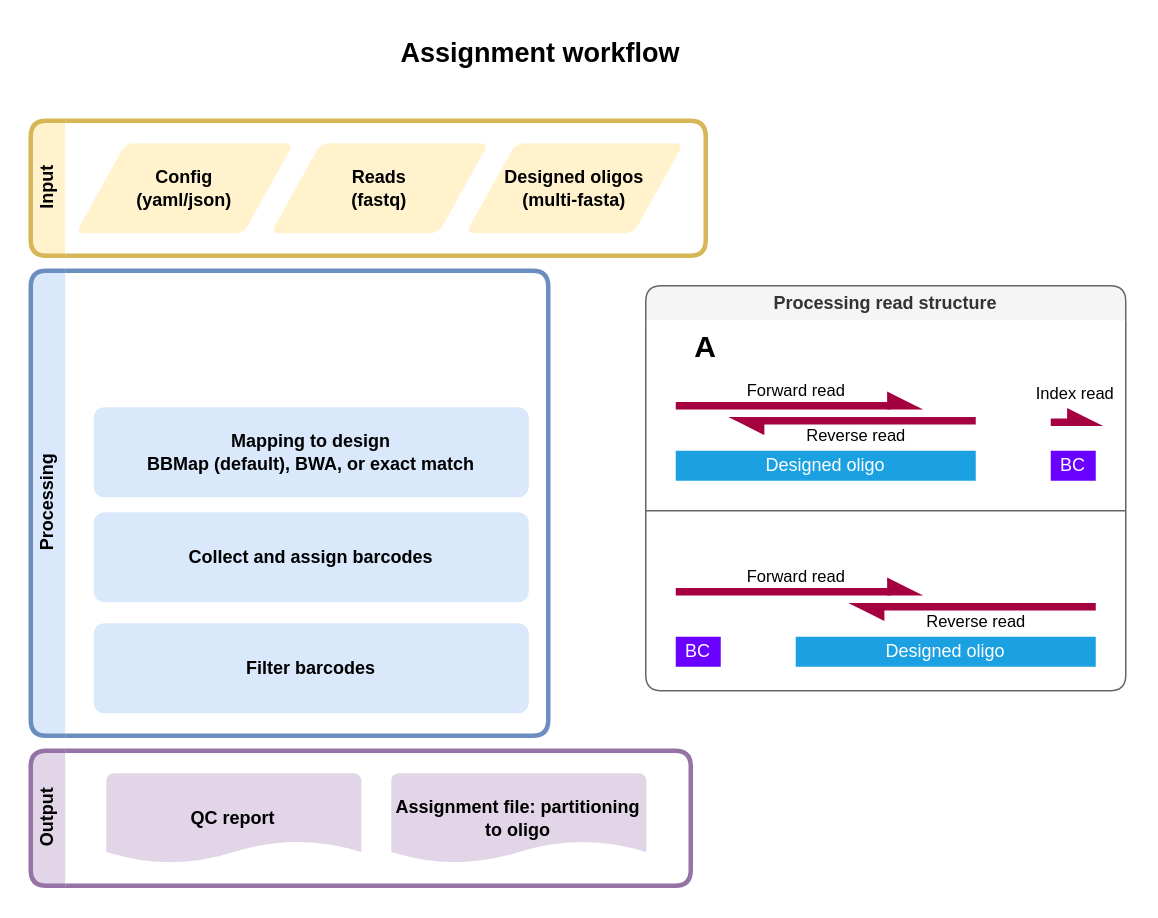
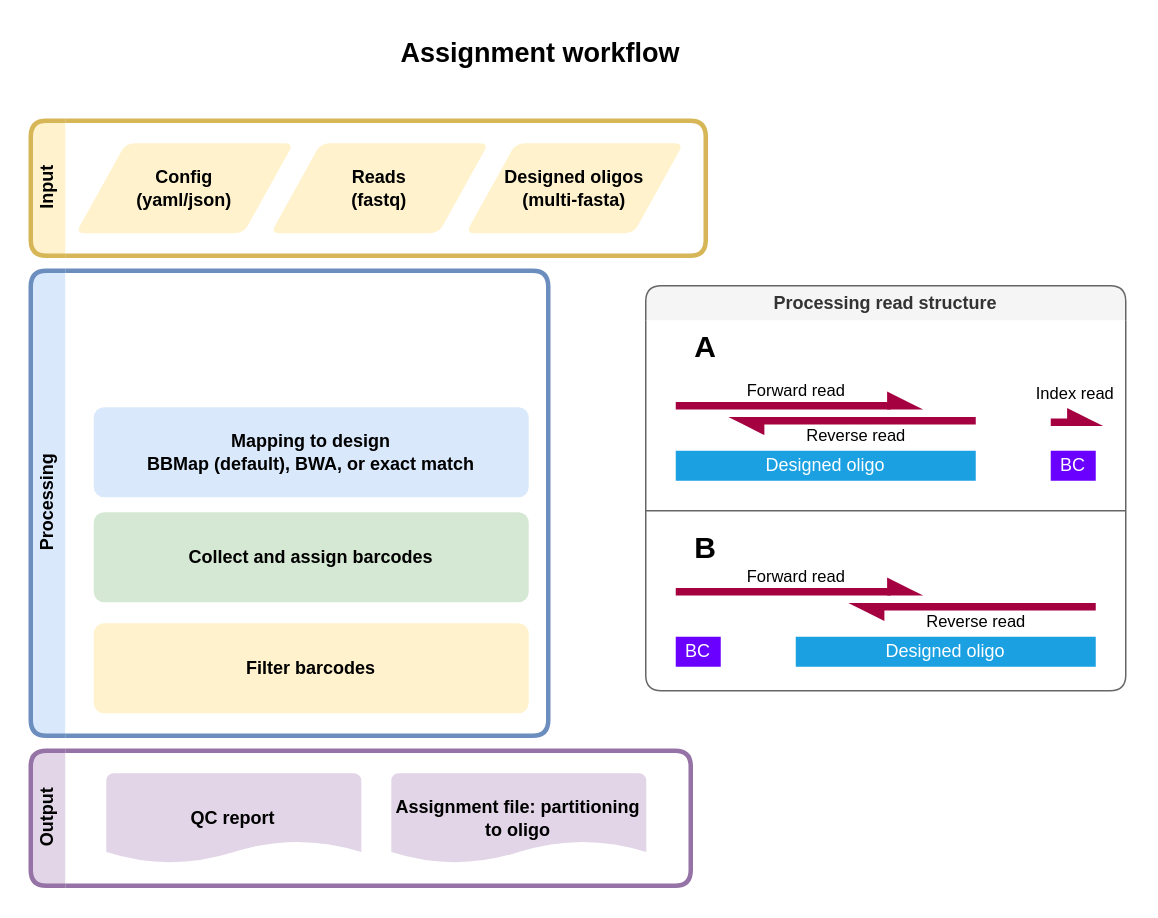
node "B": added
node "Collect and assign barcodes": fillcolor #dae8fc -> #d5e8d4
node "Filter barcodes": fillcolor #dae8fc -> #fff2cc
